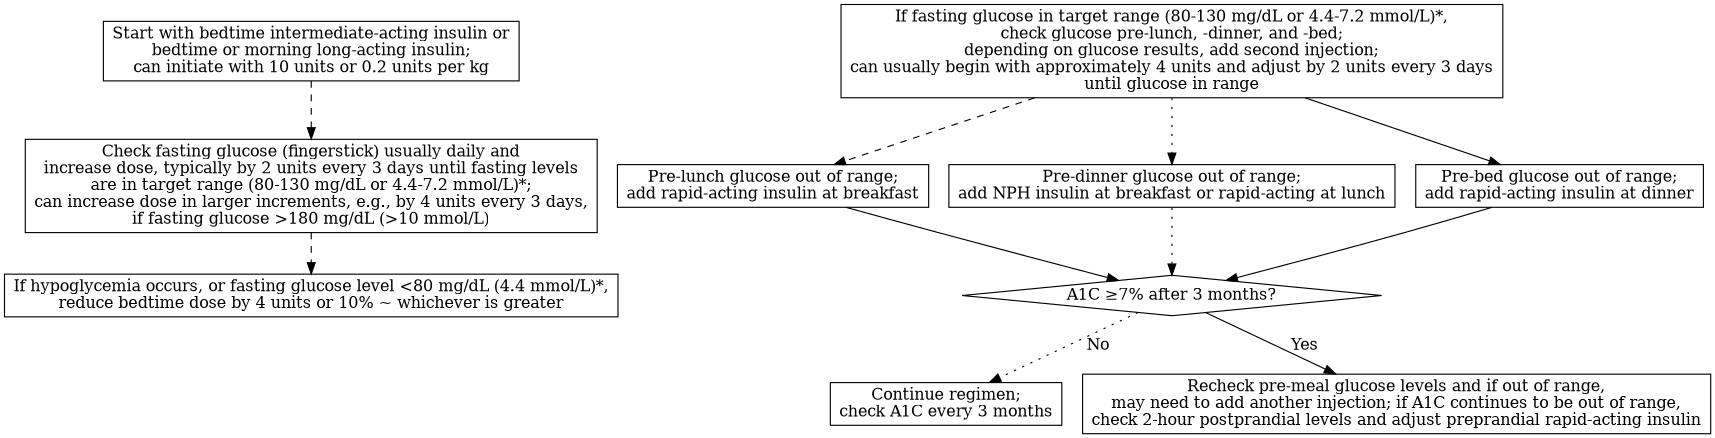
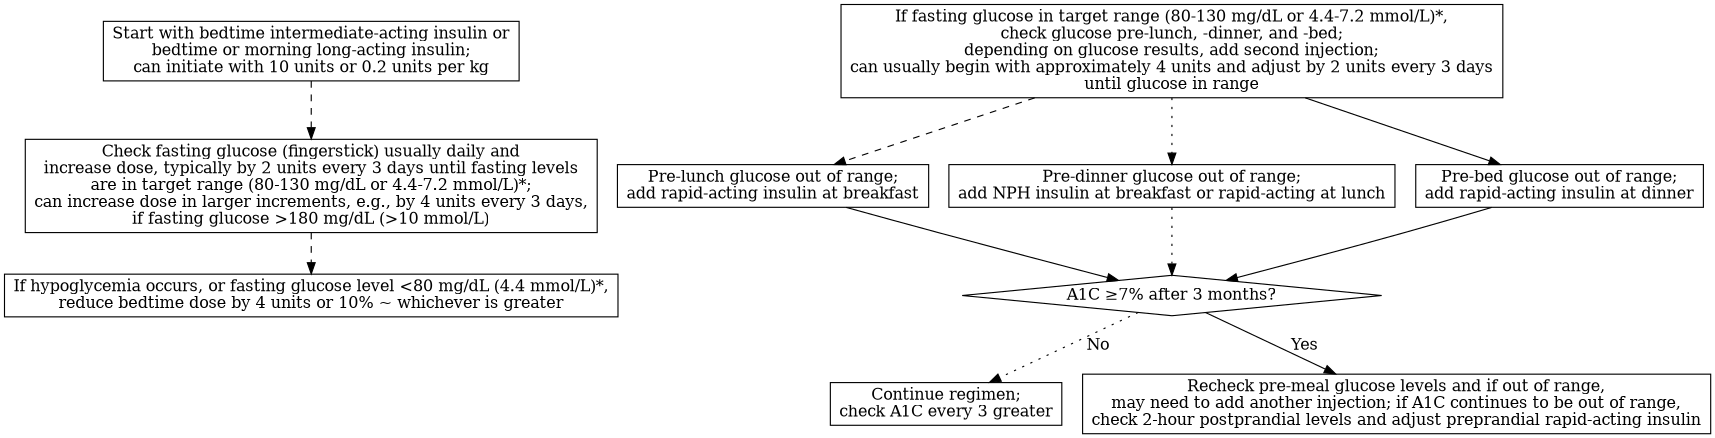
node "Continue regimen; check A1C every 3 months": label "Continue regimen; check A1C every 3 months" -> "Continue regimen; check A1C every 3 greater"
